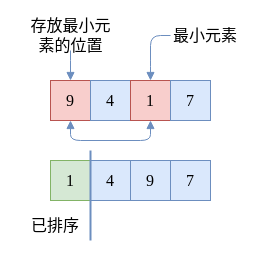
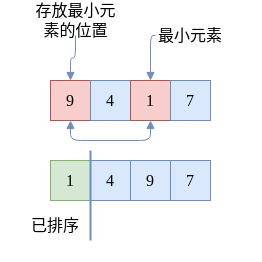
node "存放最小元素的位置": moved (71, 36) -> (76, 21)
node "最小元素": moved (206, 36) -> (191, 36)
